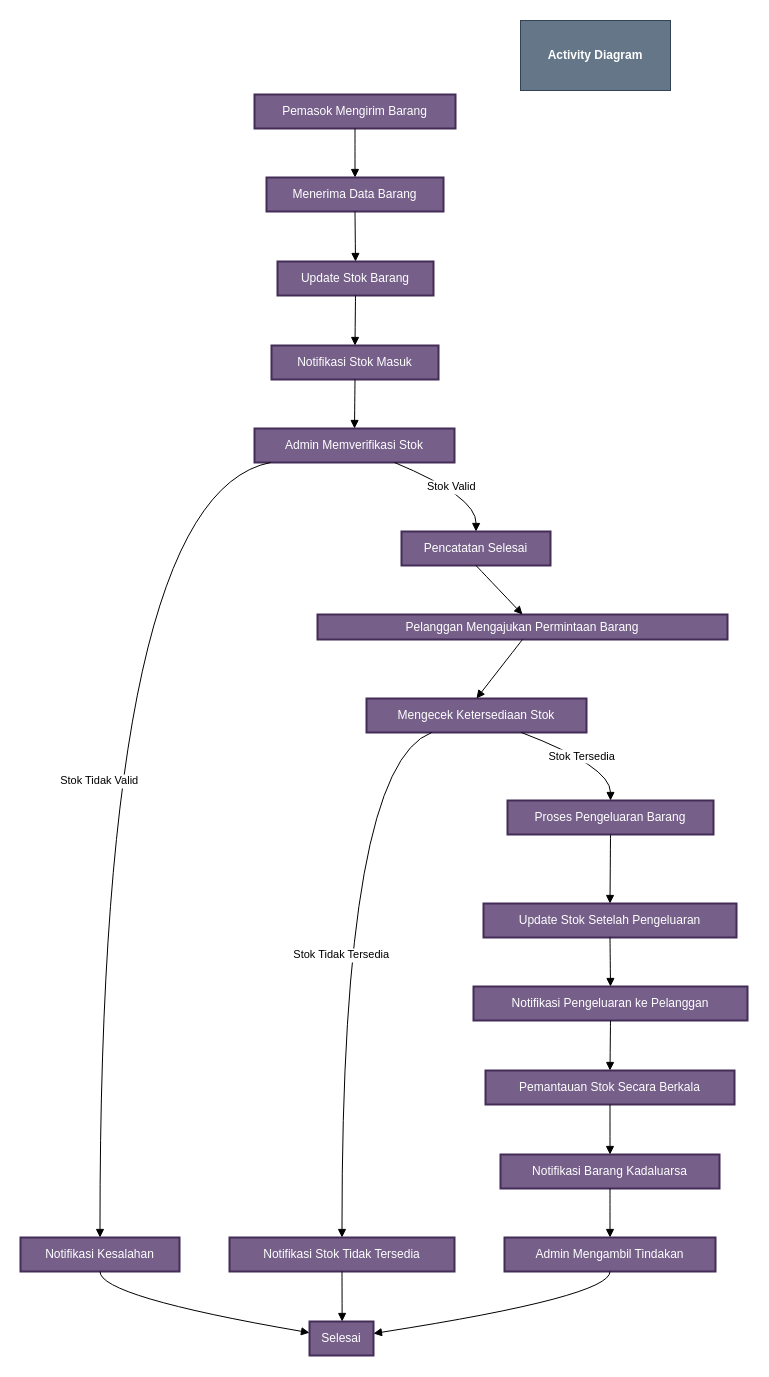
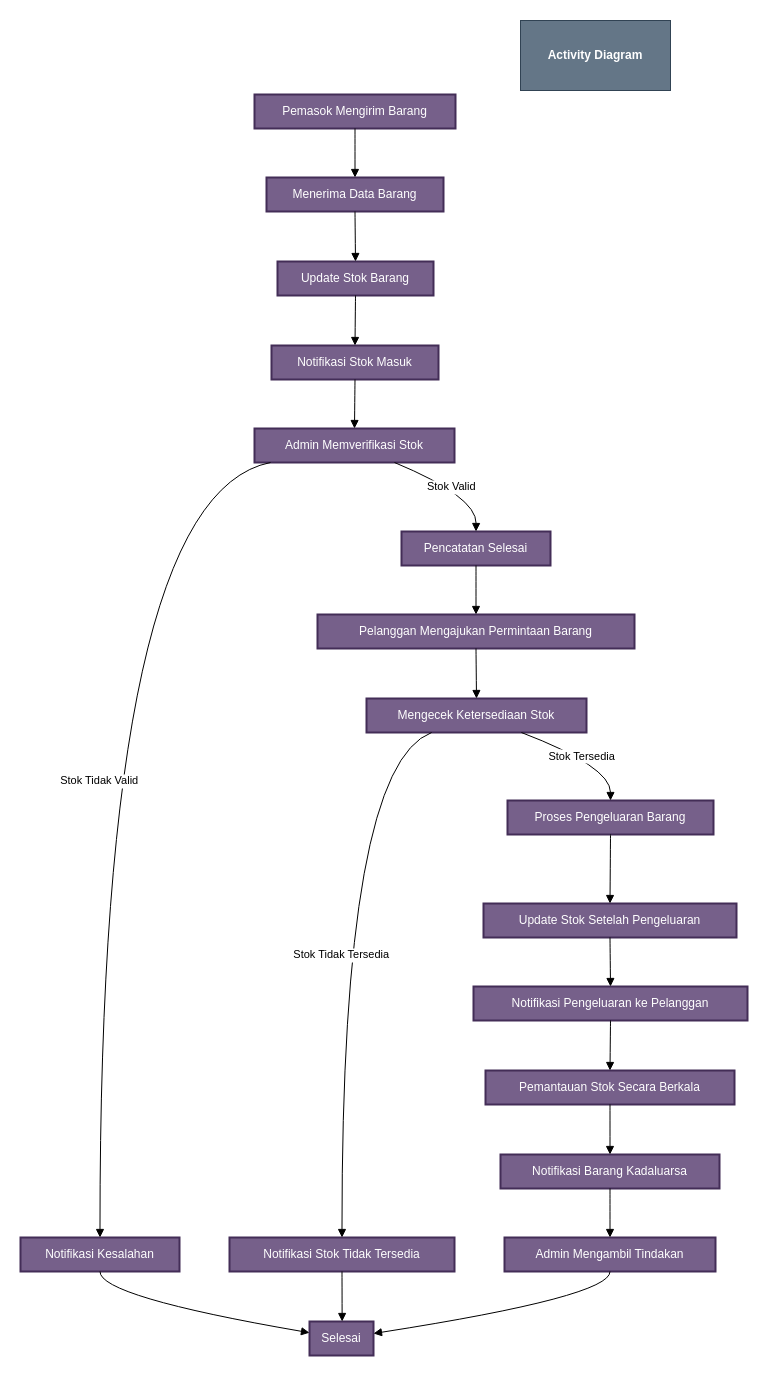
node "Pelanggan Mengajukan Permintaan Barang": size 410x25 -> 317x34
